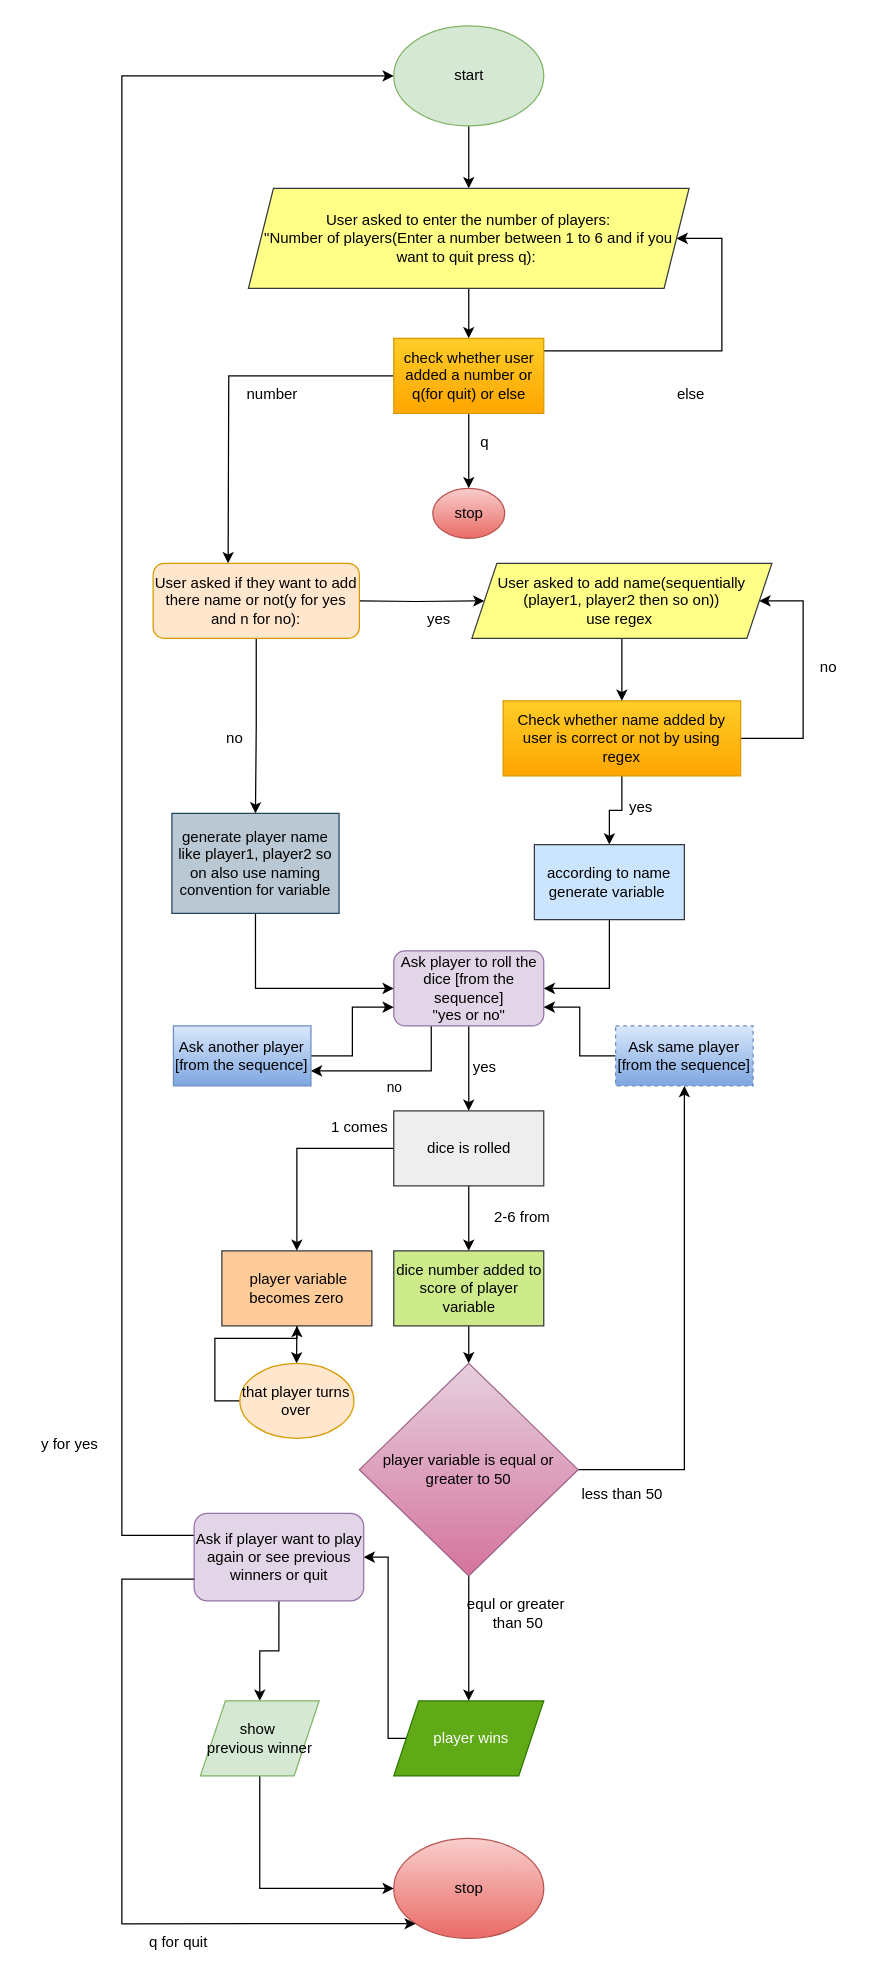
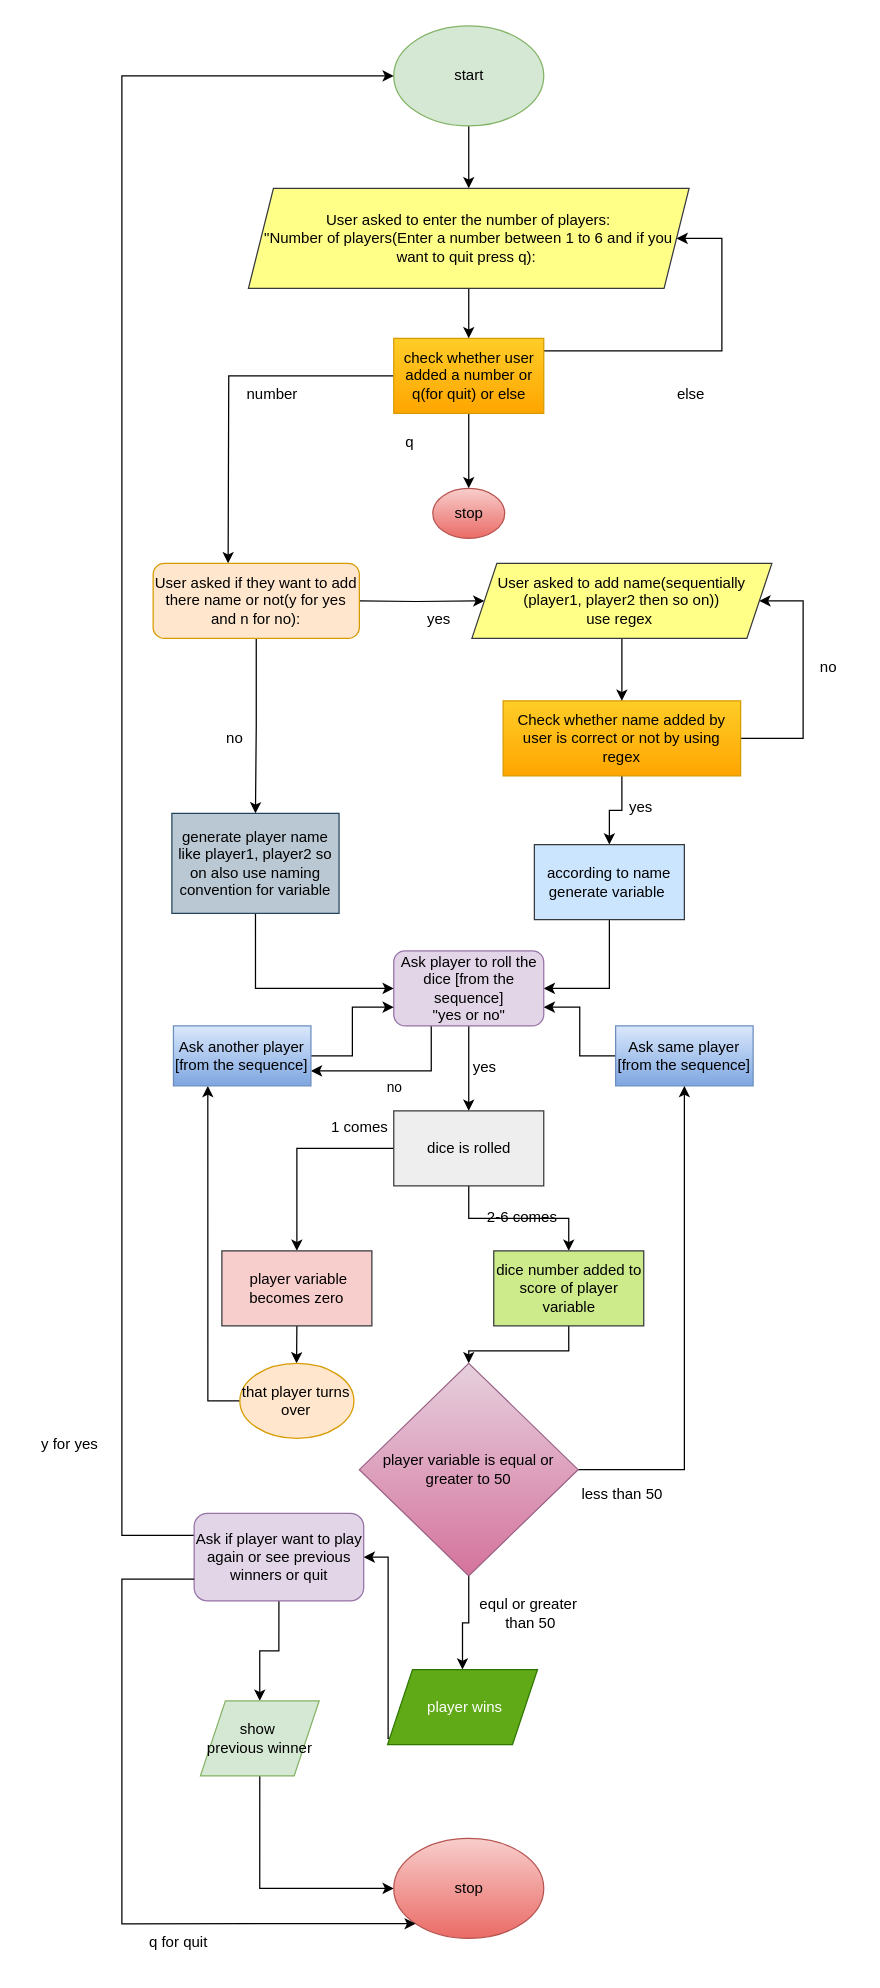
node "q": moved (484, 442) -> (409, 442)
node "Ask same player [from the sequence]": style dashed -> solid
node "2-6 from": label "2-6 from" -> "2-6 comes"
node "player variable becomes zero": fillcolor #ffcc99 -> #f8cecc
node "dice number added to score of player variable": moved (469, 1288) -> (569, 1288)
edge "that player turns over" -> "player variable becomes zero": now "that player turns over" -> "Ask another player [from the sequence]"
node "equl or greater than 50": moved (516, 1613) -> (528, 1613)
node "player wins": moved (469, 1738) -> (463, 1707)
